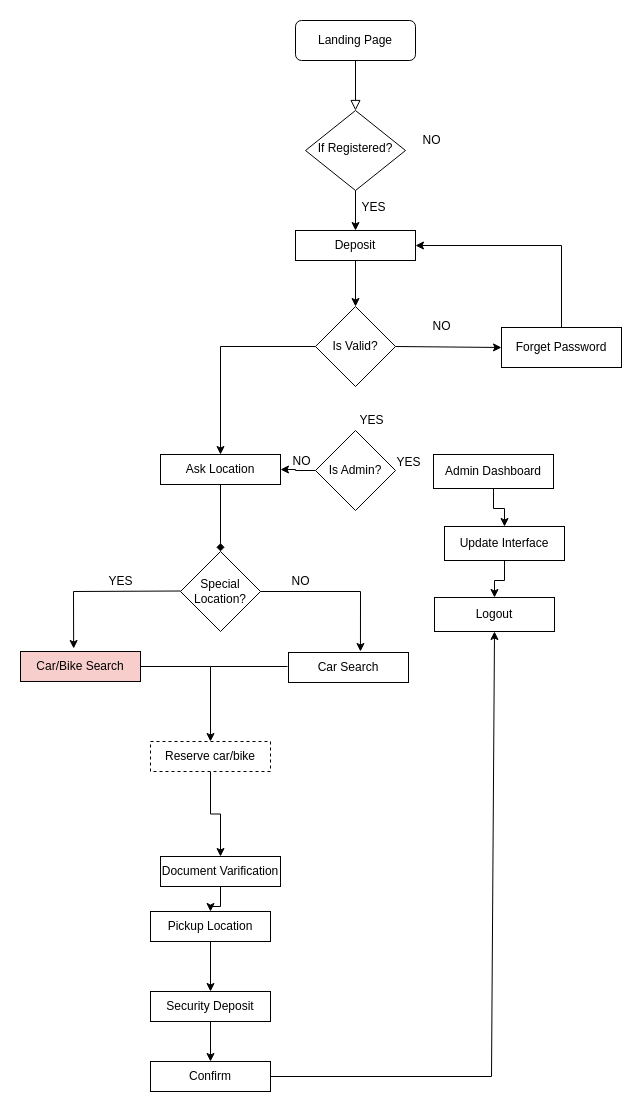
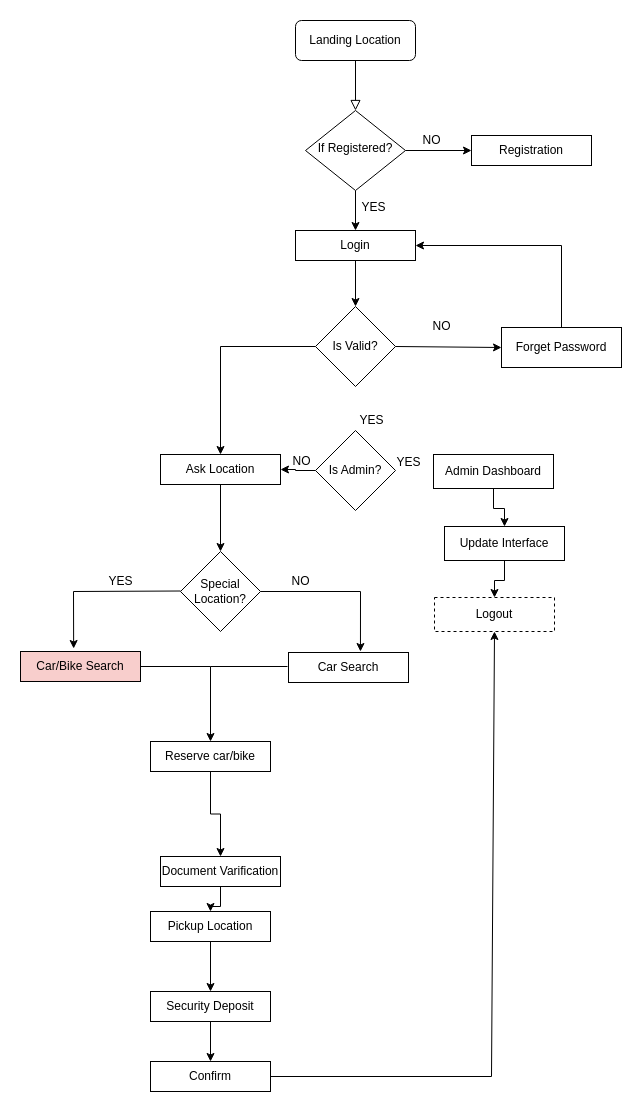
node "Landing Page": label "Landing Page" -> "Landing Location"
edge "If Registered?" -> "Registration": added
node "Registration": added
node "Deposit": label "Deposit" -> "Login"
edge "Ask Location" -> "Special Location?": arrowhead diamond -> classic
node "Logout": style solid -> dashed
node "Reserve car/bike": style dashed -> solid
